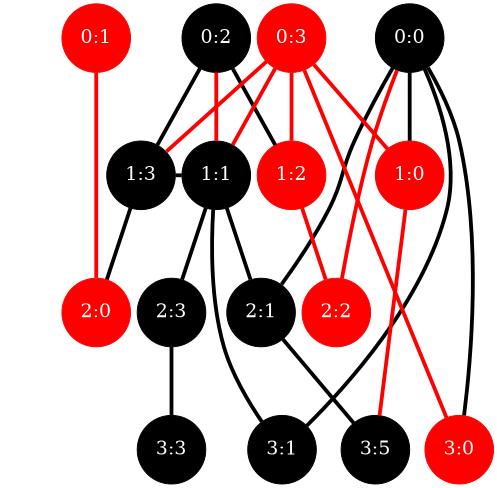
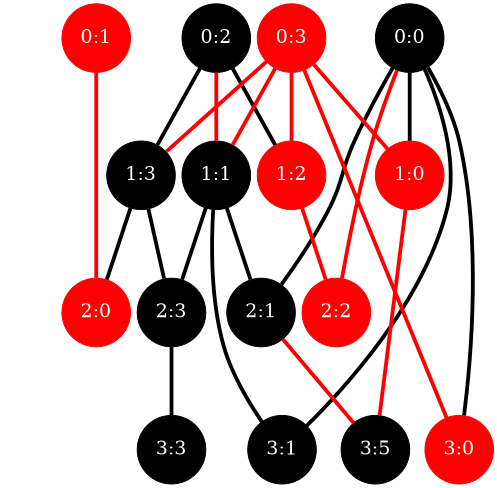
edge "1:3" -- "1:1": now "1:3" -- "2:3"
edge "2:1" -- "3:5": color #000000 -> #ff0000
